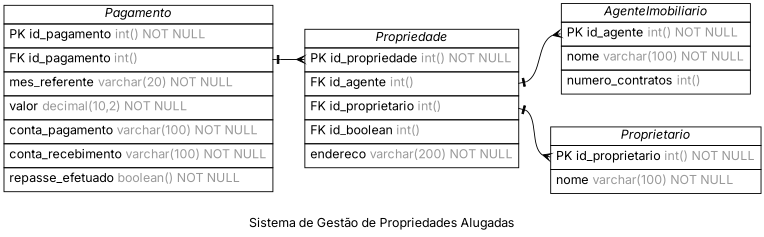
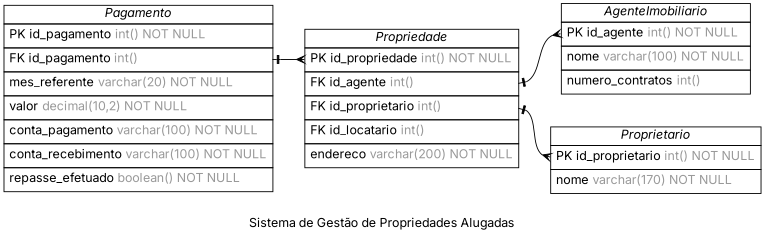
node "Propriedade": text "FK id_boolean" -> "FK id_locatario"
node "Proprietario": text "varchar(100) NOT NULL" -> "varchar(170) NOT NULL"
